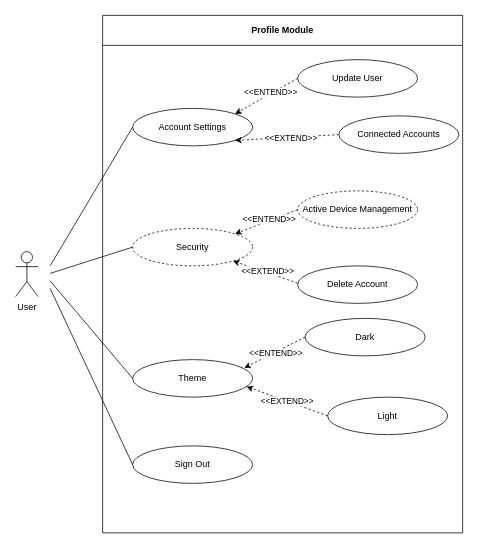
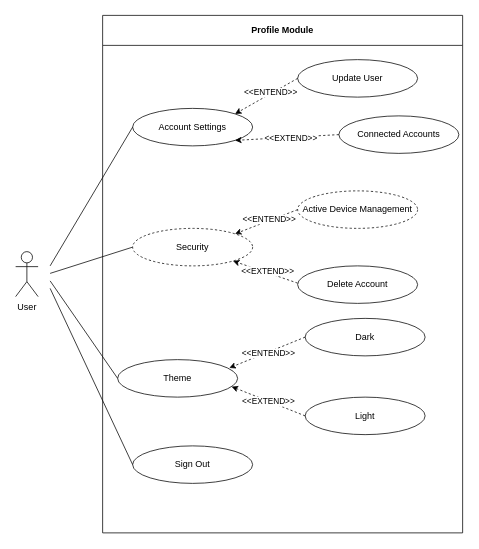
node "Theme": moved (192, 378) -> (177, 378)
node "Light": moved (387, 416) -> (365, 416)
